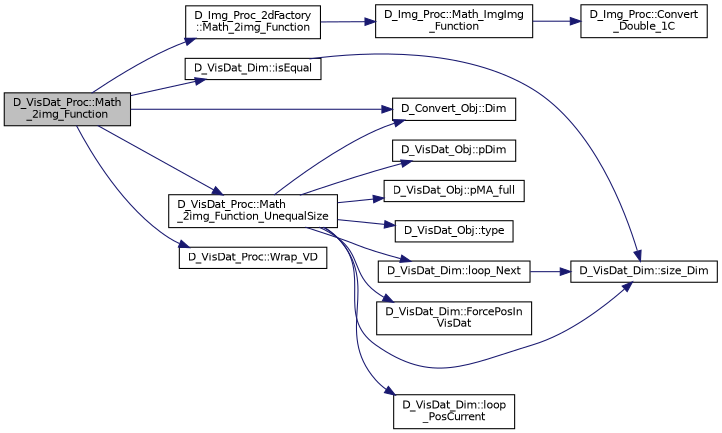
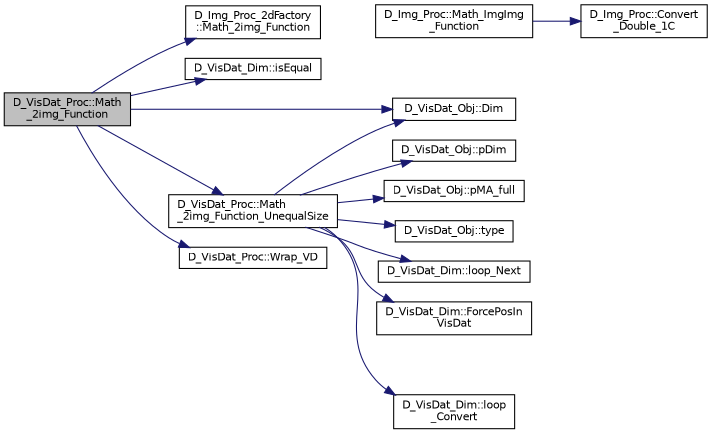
edge "D_Img_Proc_2dFactory ::Math_2img_Function" -> "D_Img_Proc::Math_ImgImg _Function": removed
node "D_Convert_Obj::Dim": label "D_Convert_Obj::Dim" -> "D_VisDat_Obj::Dim"
node "D_VisDat_Dim::size_Dim": removed
node "D_VisDat_Dim::loop _PosCurrent": label "D_VisDat_Dim::loop _PosCurrent" -> "D_VisDat_Dim::loop _Convert"
